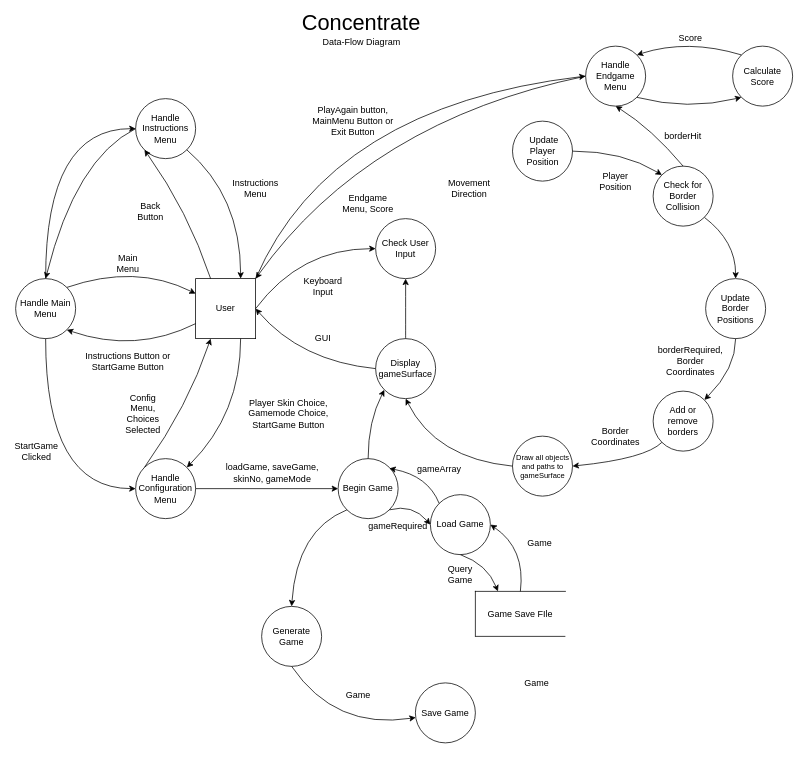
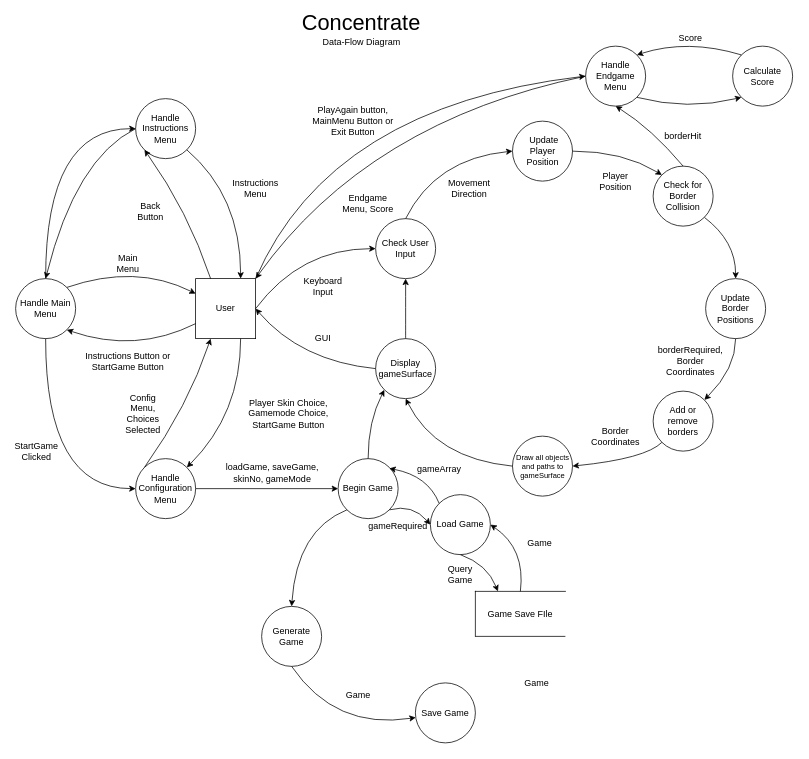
edge "Check User Input" -> "Update Player Position": added
